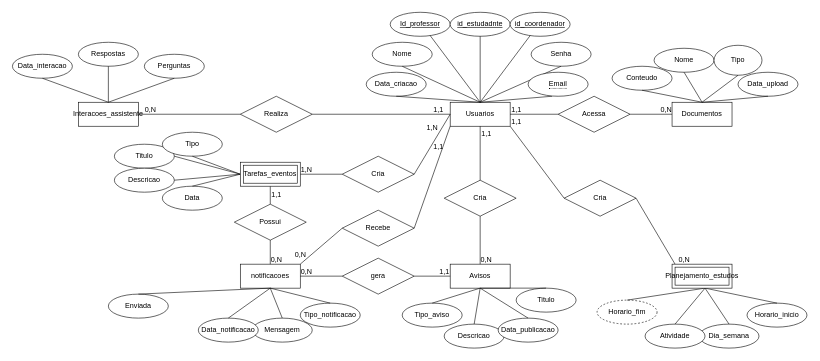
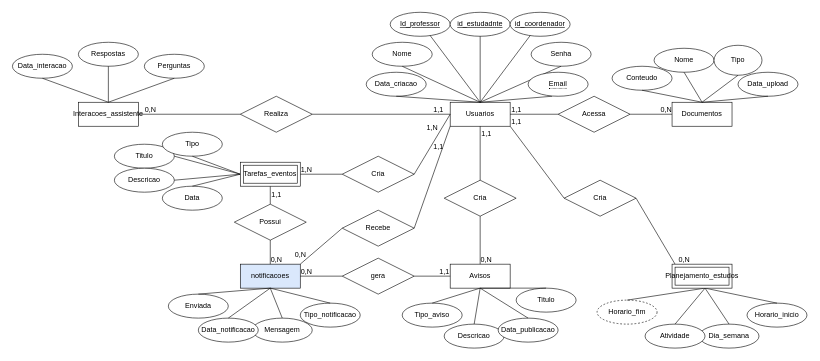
node "notificacoes": fillcolor #ffffff -> #dae8fc
node "Enviada": moved (138, 306) -> (198, 306)
